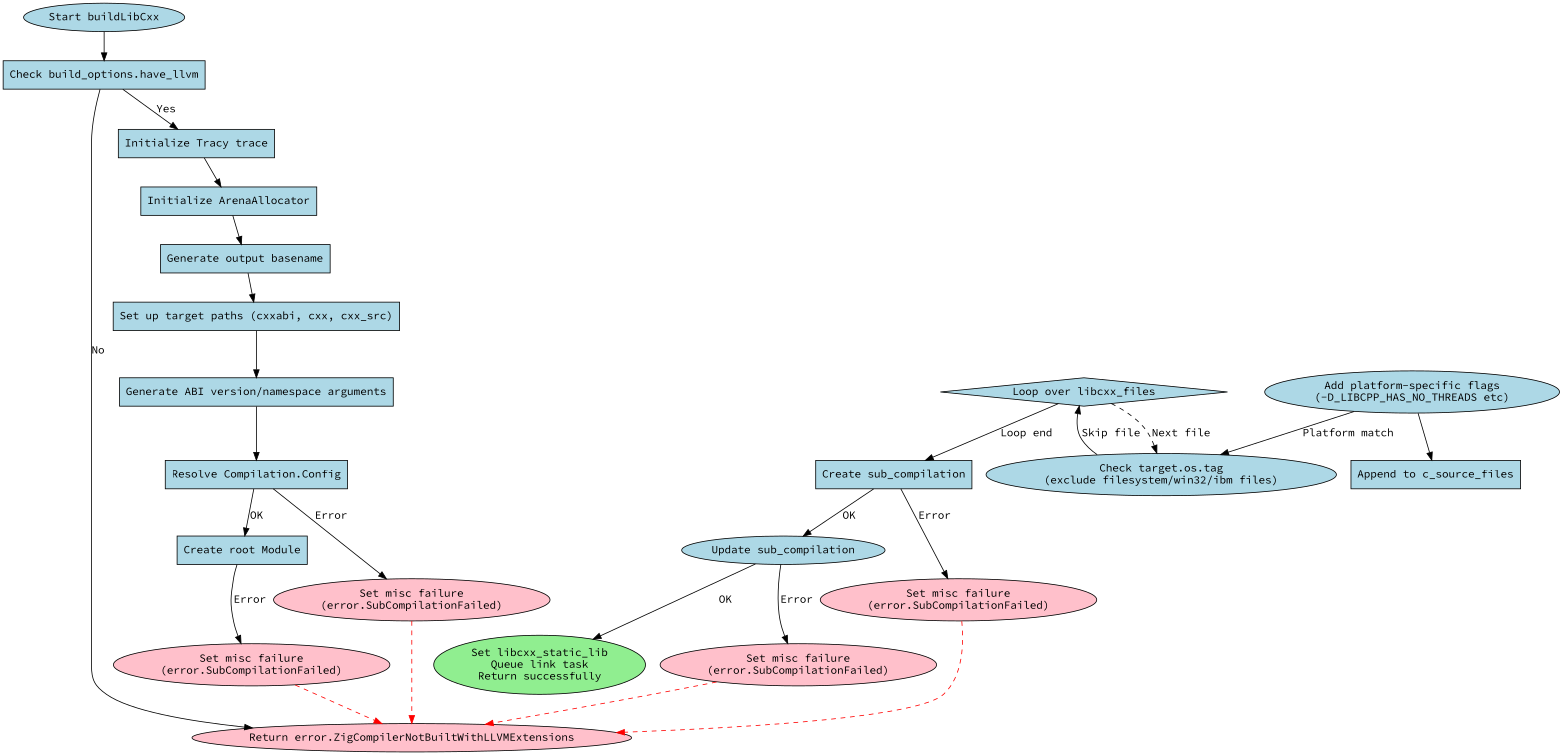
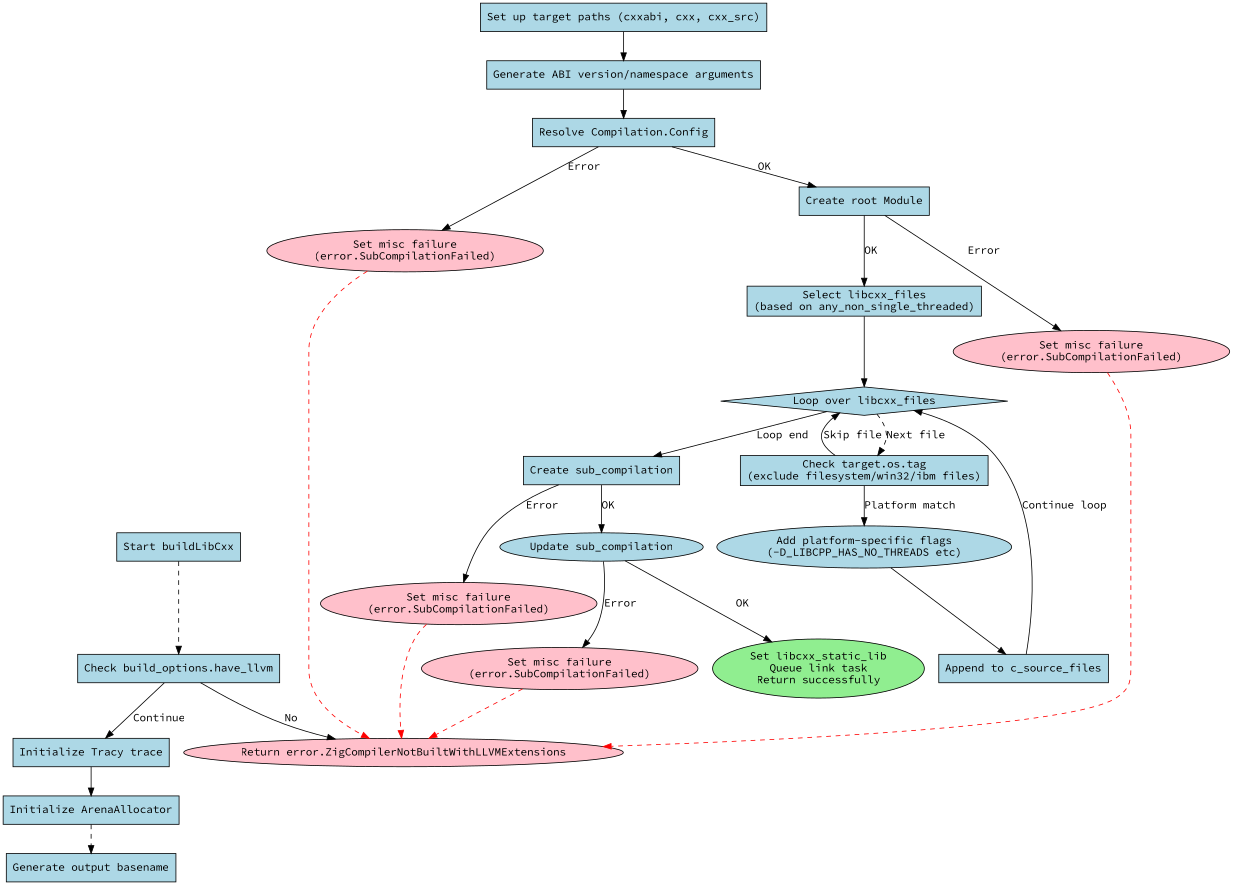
node "Start buildLibCxx": shape ellipse -> box
edge "Start buildLibCxx" -> "Check build_options.have_llvm": style solid -> dashed
edge "Check build_options.have_llvm" -> "Initialize Tracy trace": label "Yes" -> "Continue"
edge "Initialize ArenaAllocator" -> "Generate output basename": style solid -> dashed
edge "Generate output basename" -> "Set up target paths (cxxabi, cxx, cxx_src)": removed
node "Select libcxx_files (based on any_non_single_threaded)": added
edge "Add platform-specific flags (-D_LIBCPP_HAS_NO_THREADS etc)" -> "Check target.os.tag (exclude filesystem/win32/ibm files)": reversed
node "Check target.os.tag (exclude filesystem/win32/ibm files)": shape ellipse -> box
edge "Append to c_source_files" -> "Loop over libcxx_files": added, label "Continue loop"
